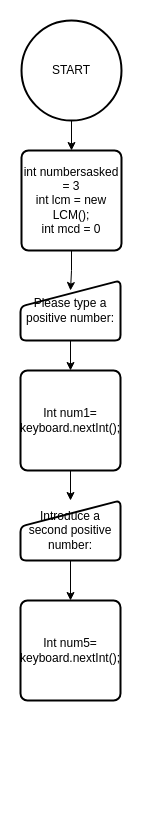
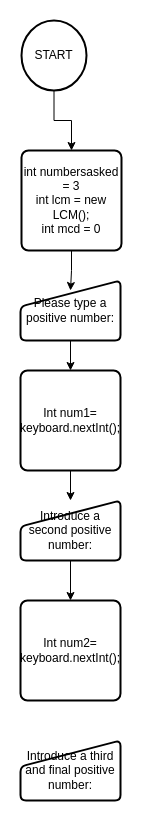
node "START": size 100x100 -> 65x70
node "Int num5= keyboard.nextInt();": label "Int num5= keyboard.nextInt();" -> "Int num2= keyboard.nextInt();"
node "Introduce a third and final positive number:": added
